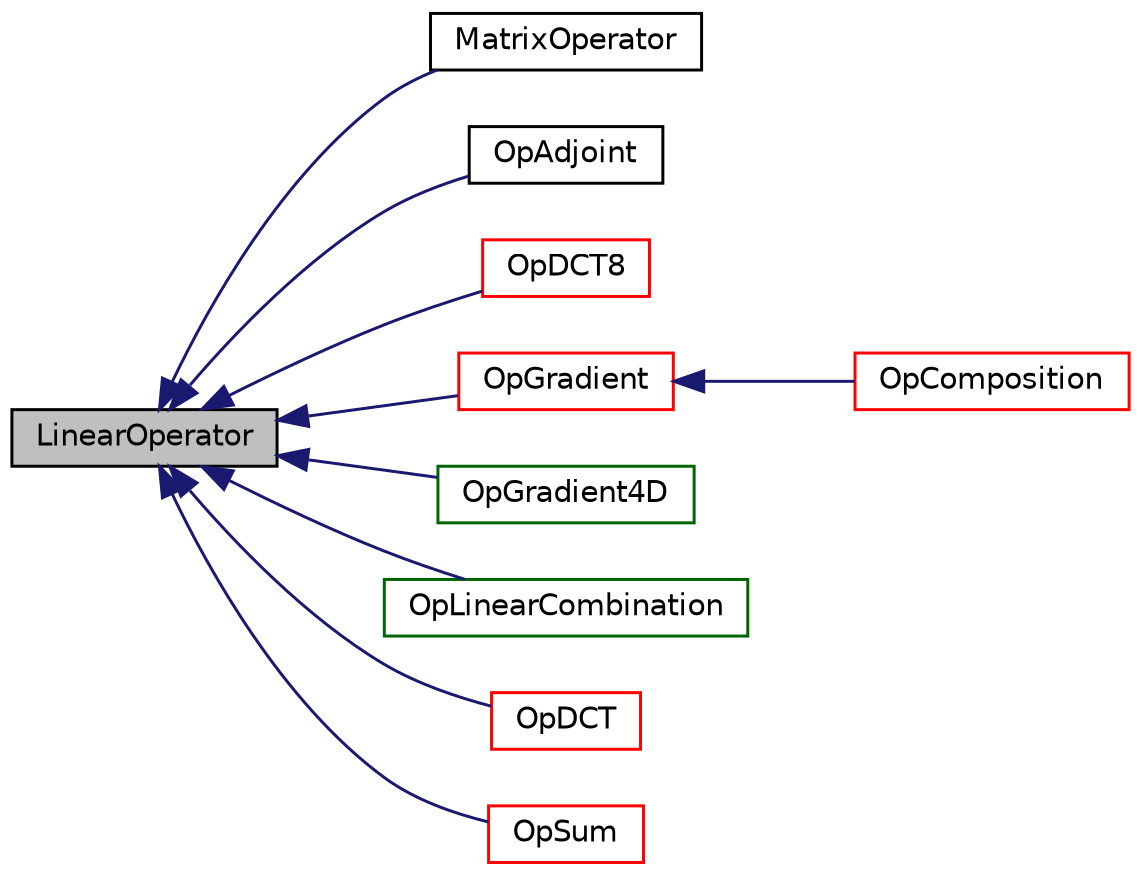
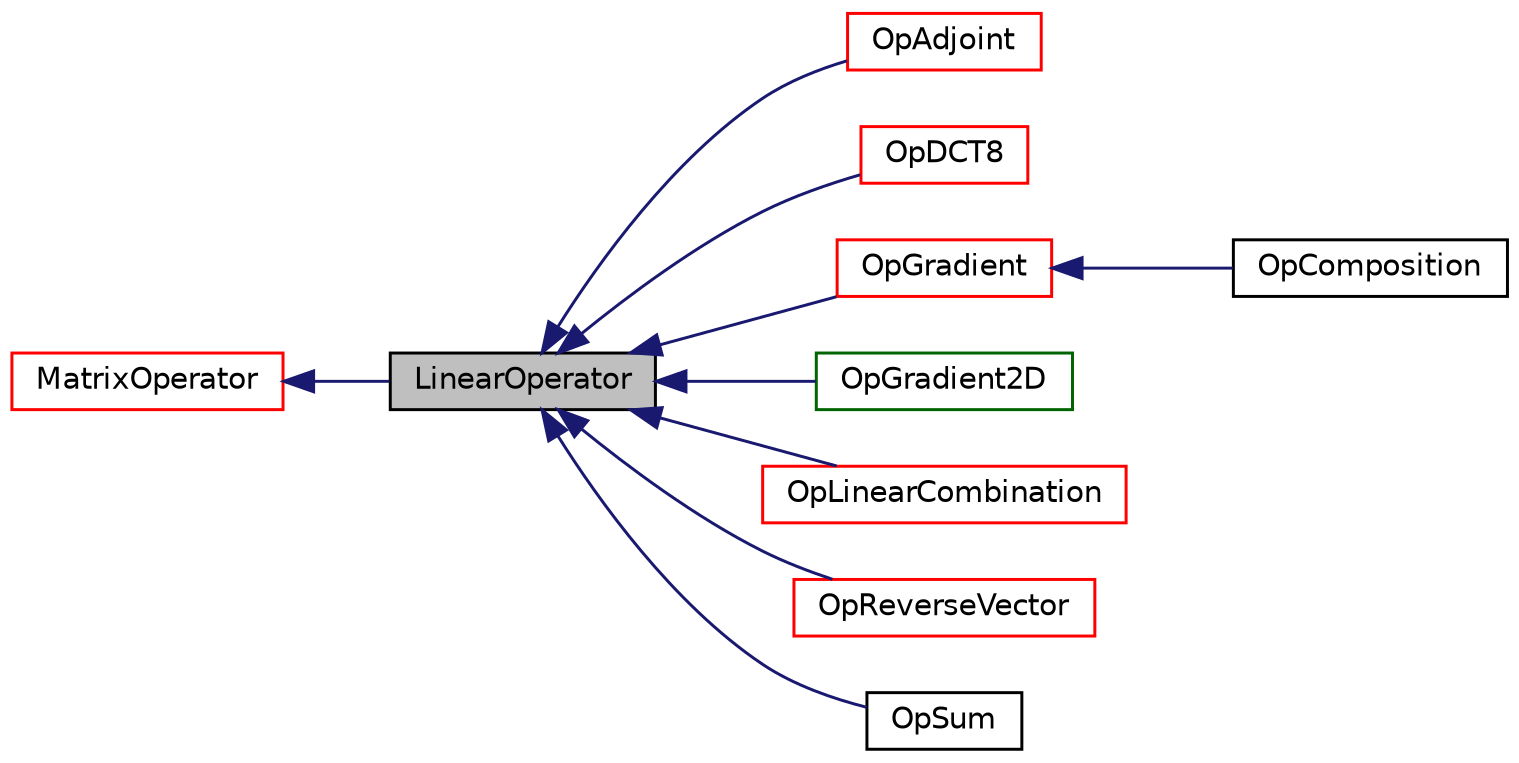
node "MatrixOperator": color black -> red
node "OpAdjoint": color black -> red
edge "MatrixOperator" -> "LinearOperator": reversed
node "OpComposition": color red -> black
node "OpGradient4D": label "OpGradient4D" -> "OpGradient2D"
node "OpLinearCombination": color darkgreen -> red
node "OpDCT": label "OpDCT" -> "OpReverseVector"
node "OpSum": color red -> black
